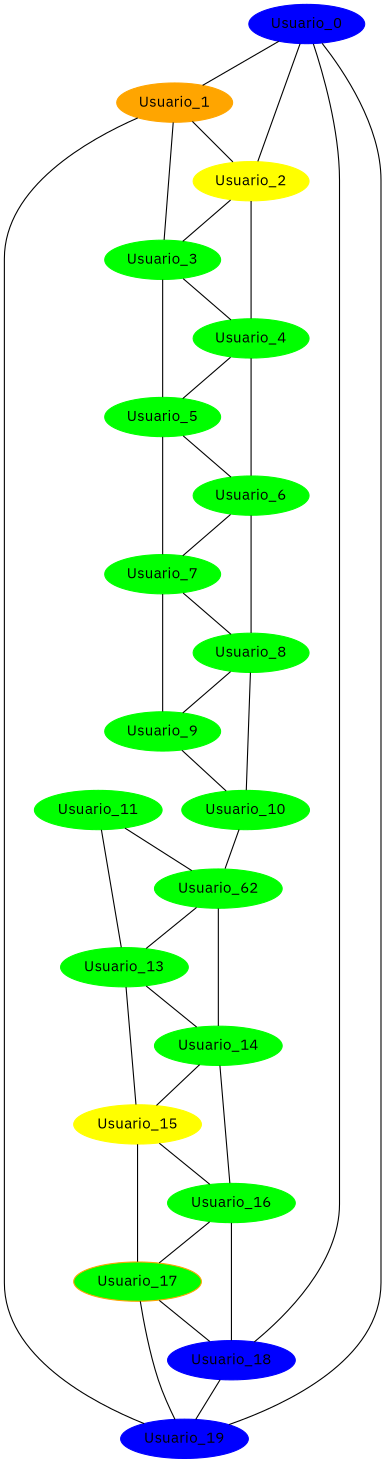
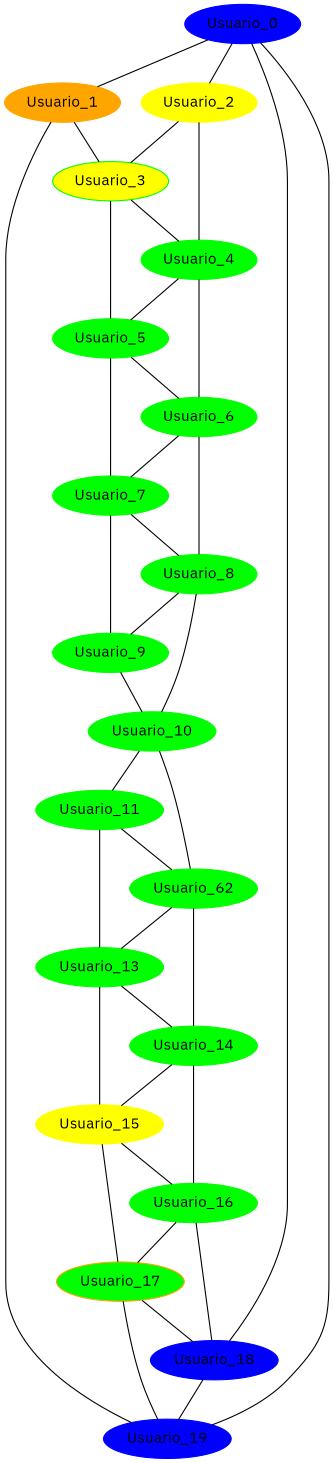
edge "Usuario_1" -- "Usuario_2": removed
node "Usuario_3": fillcolor green -> yellow
edge "Usuario_10" -- "Usuario_11": added
